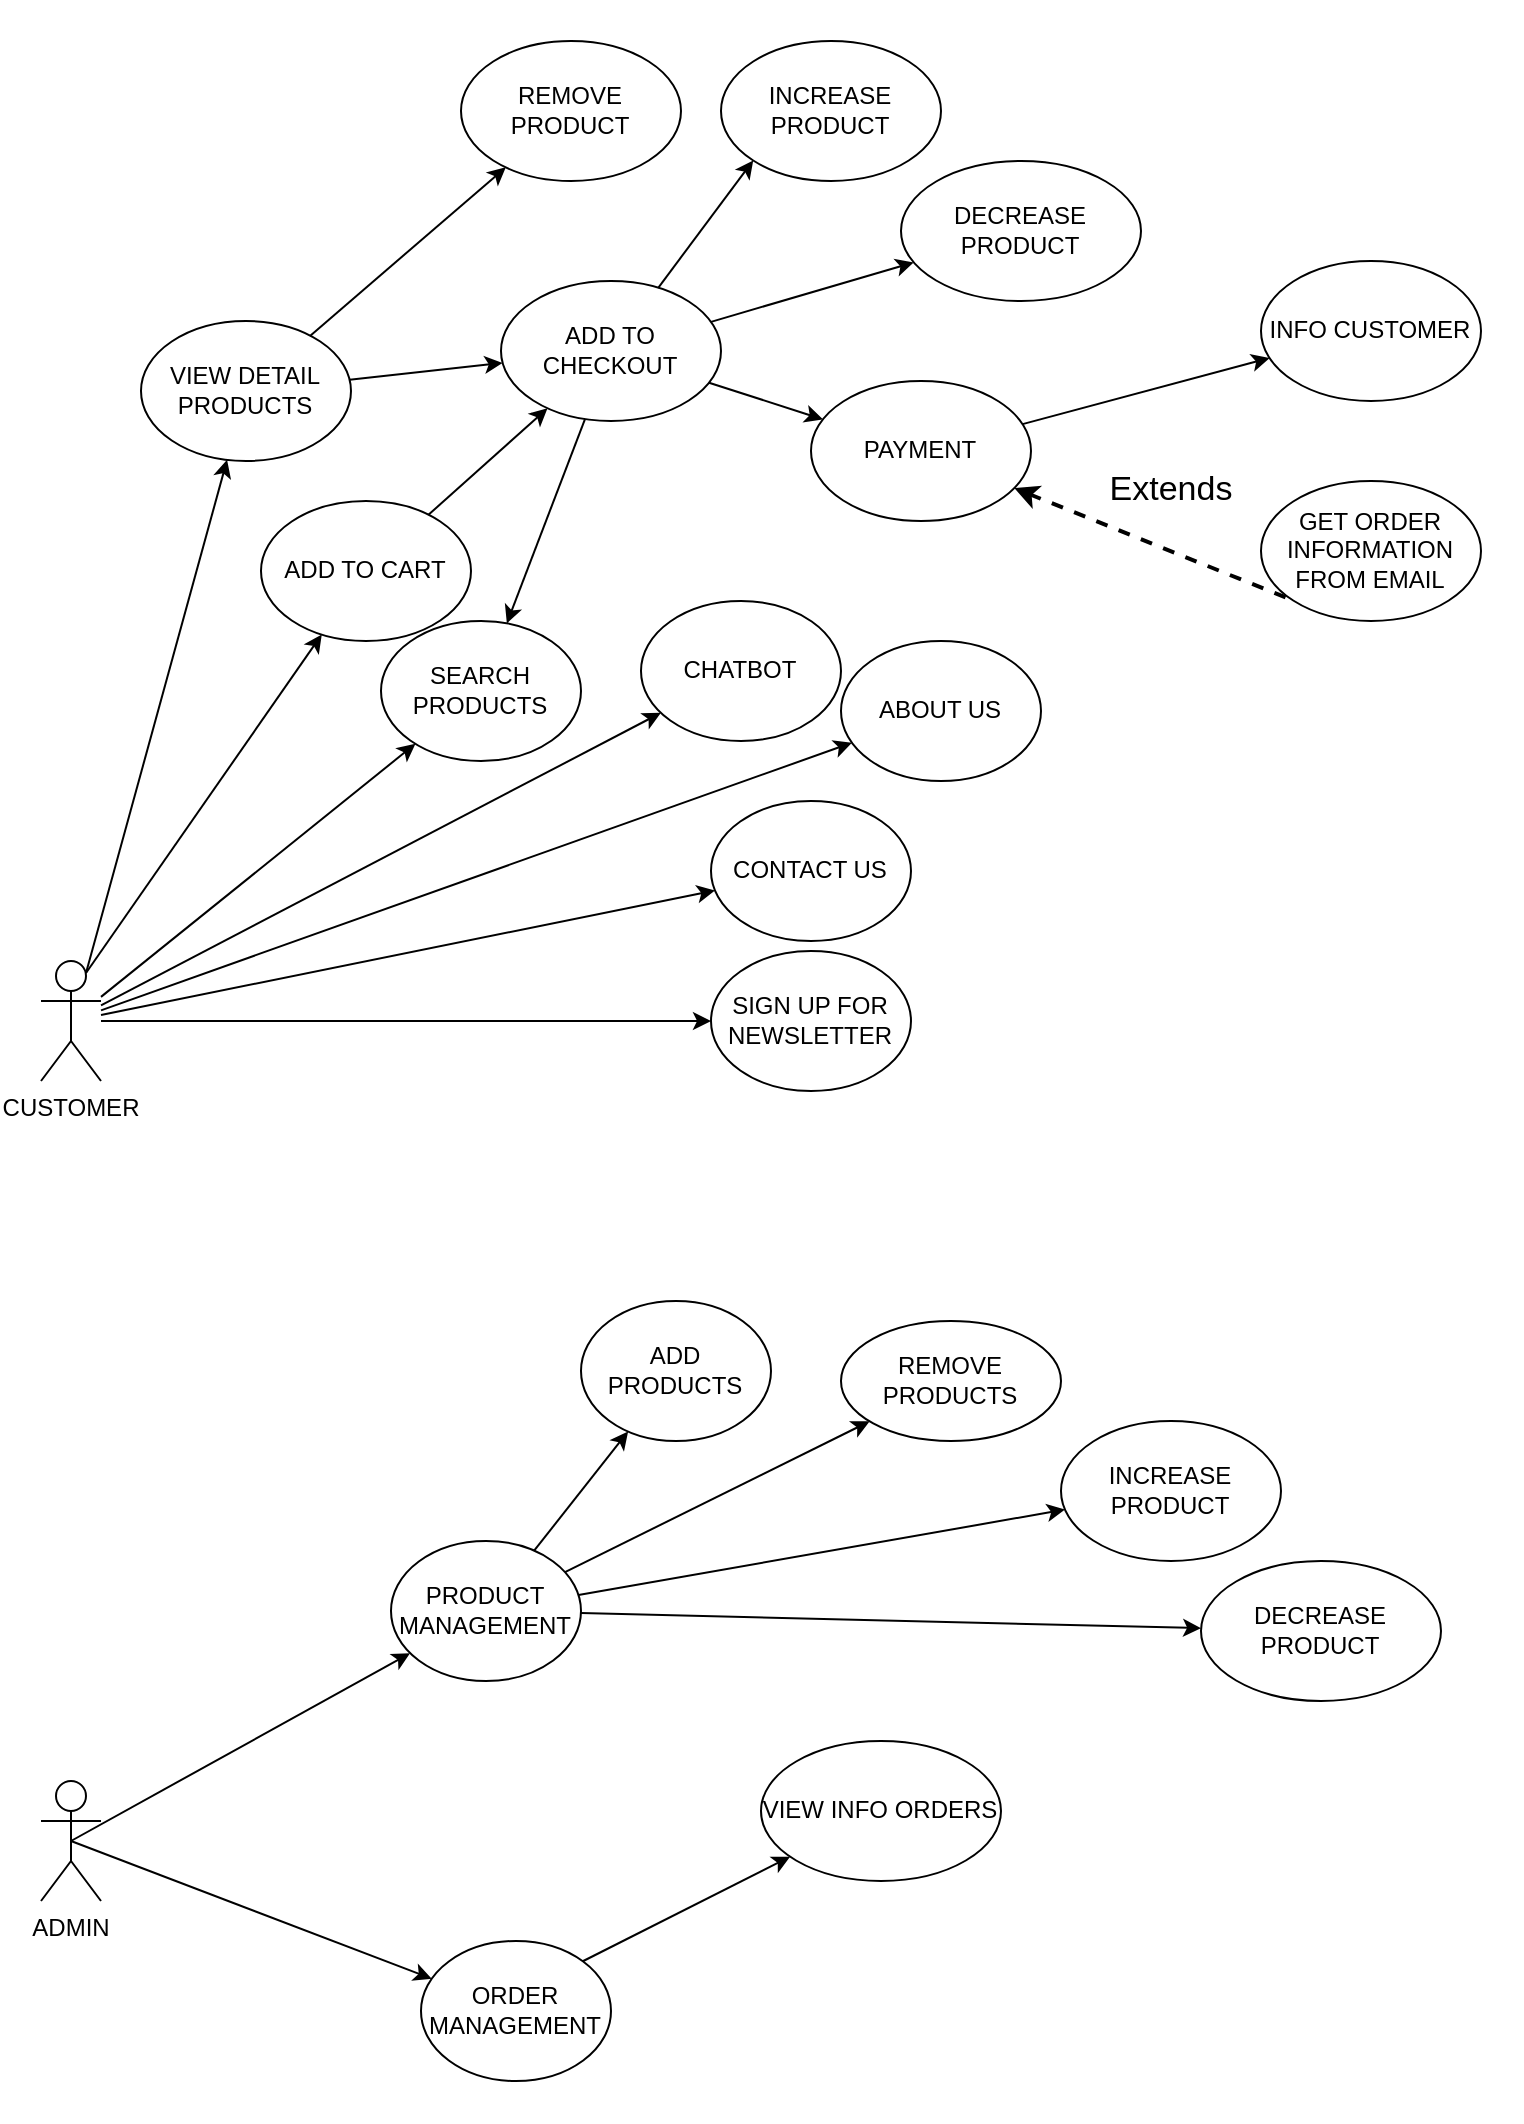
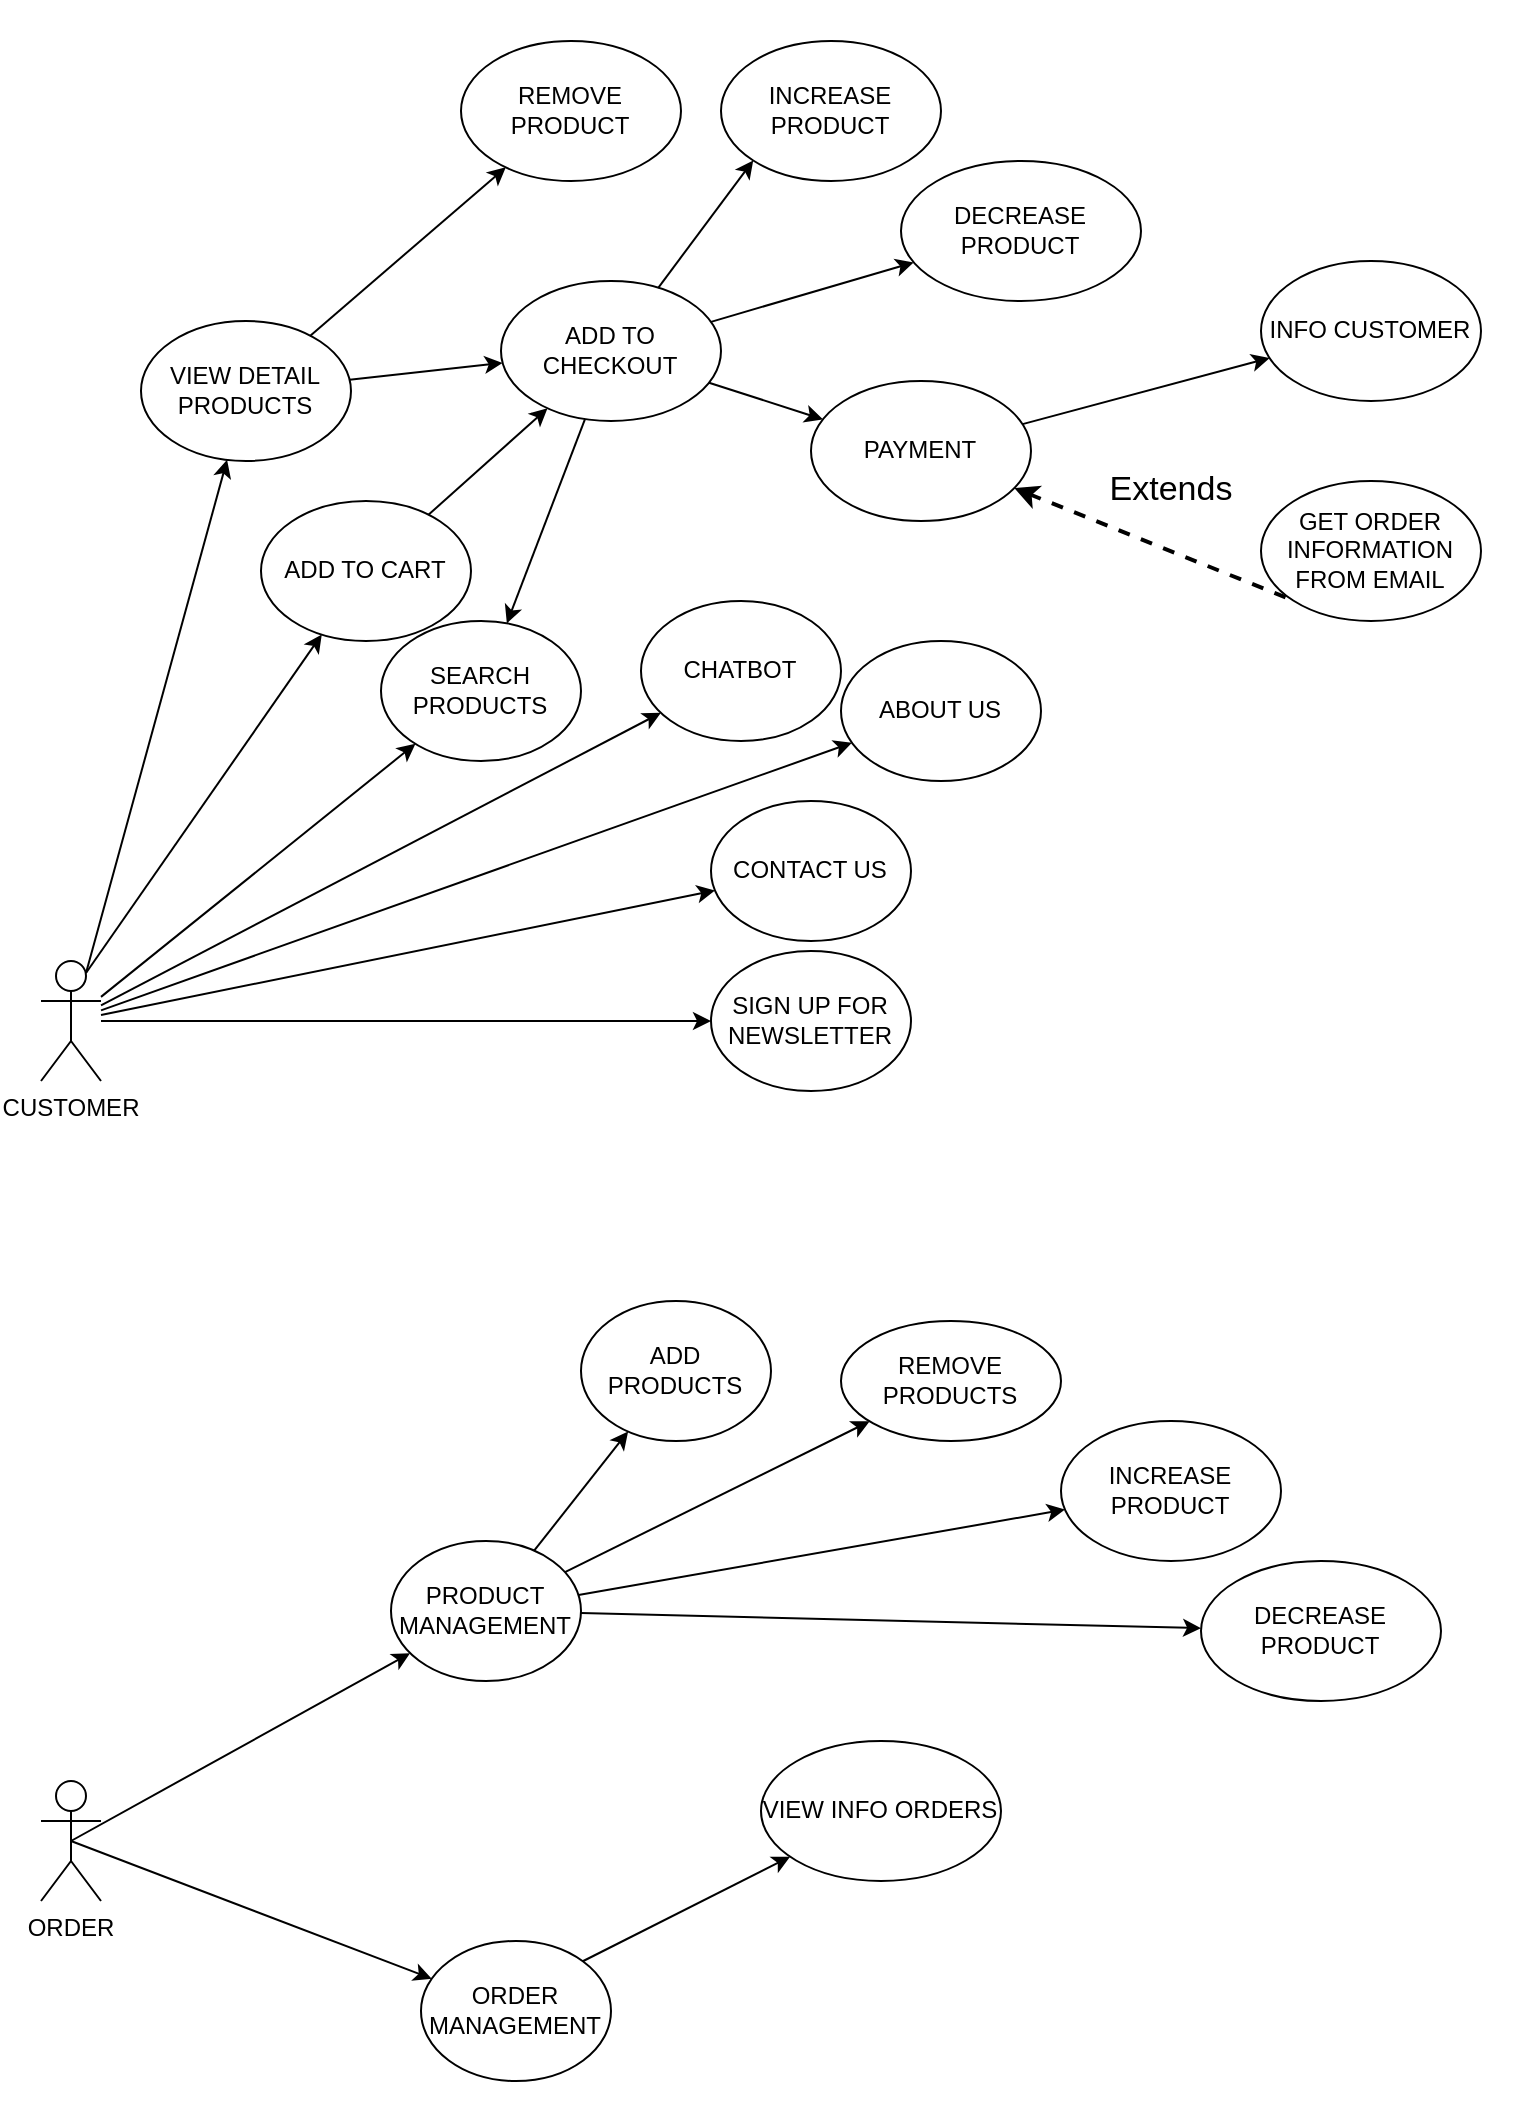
node "ADMIN": label "ADMIN" -> "ORDER"
